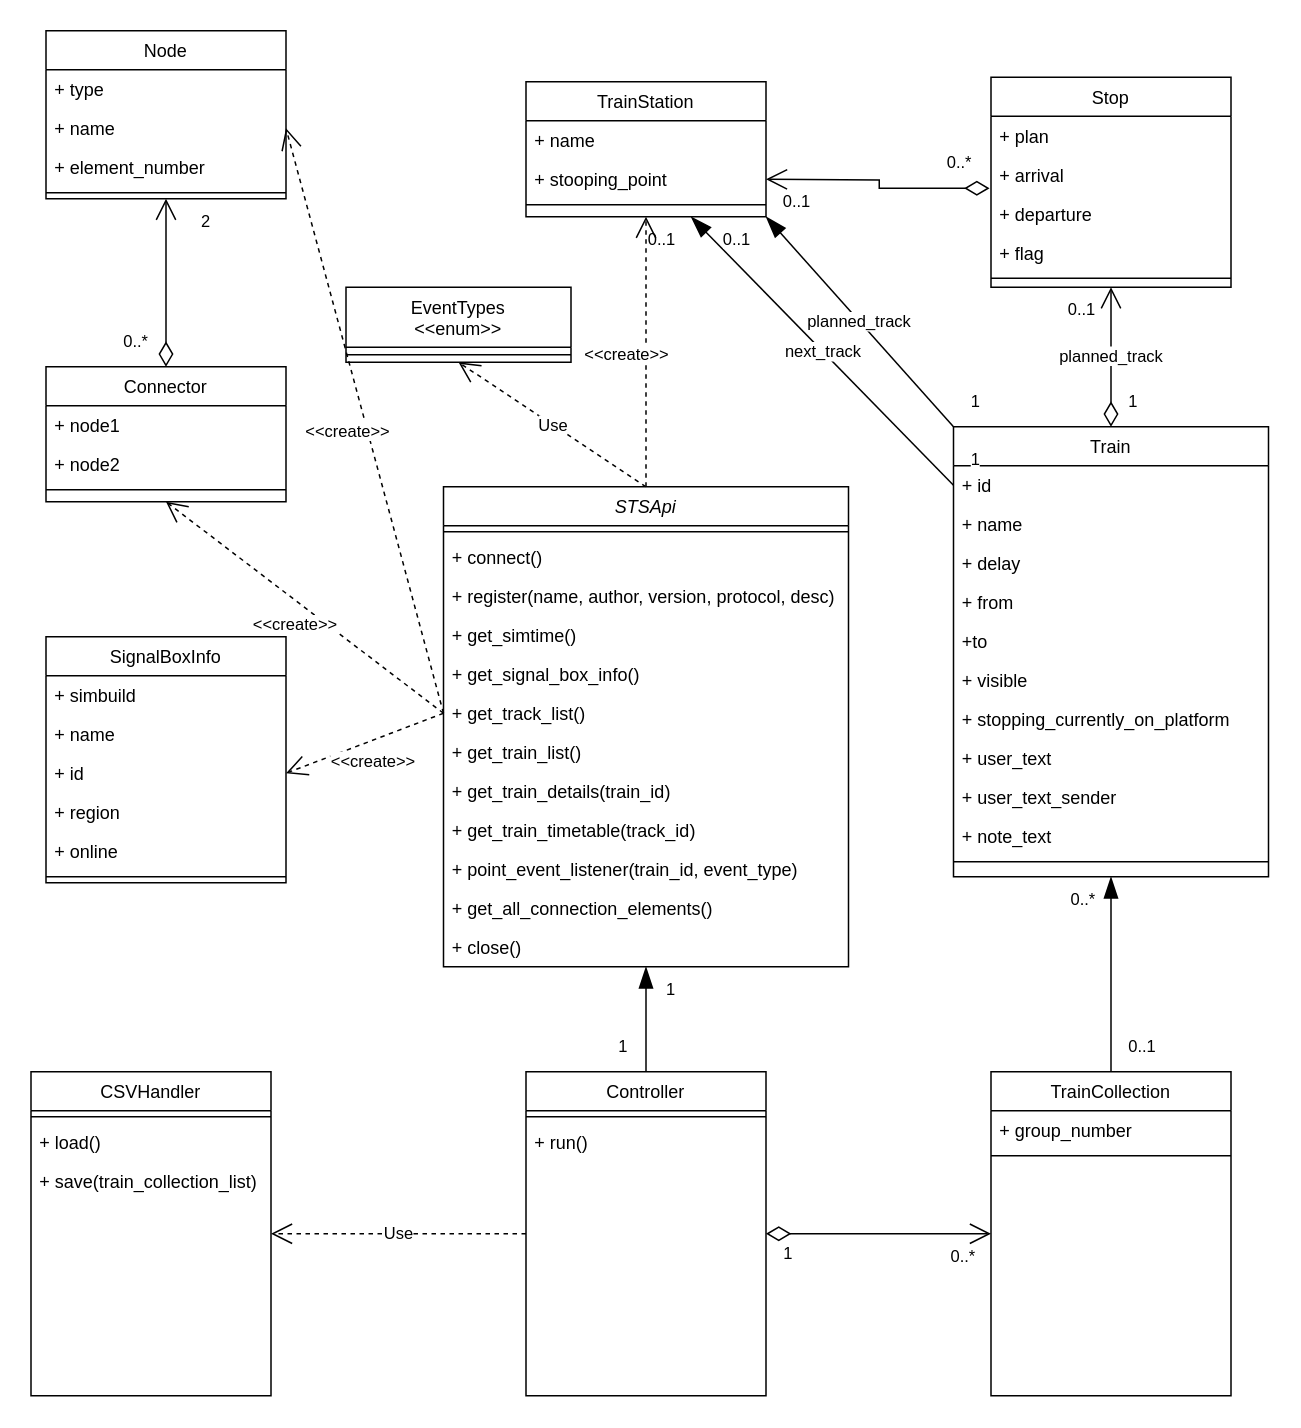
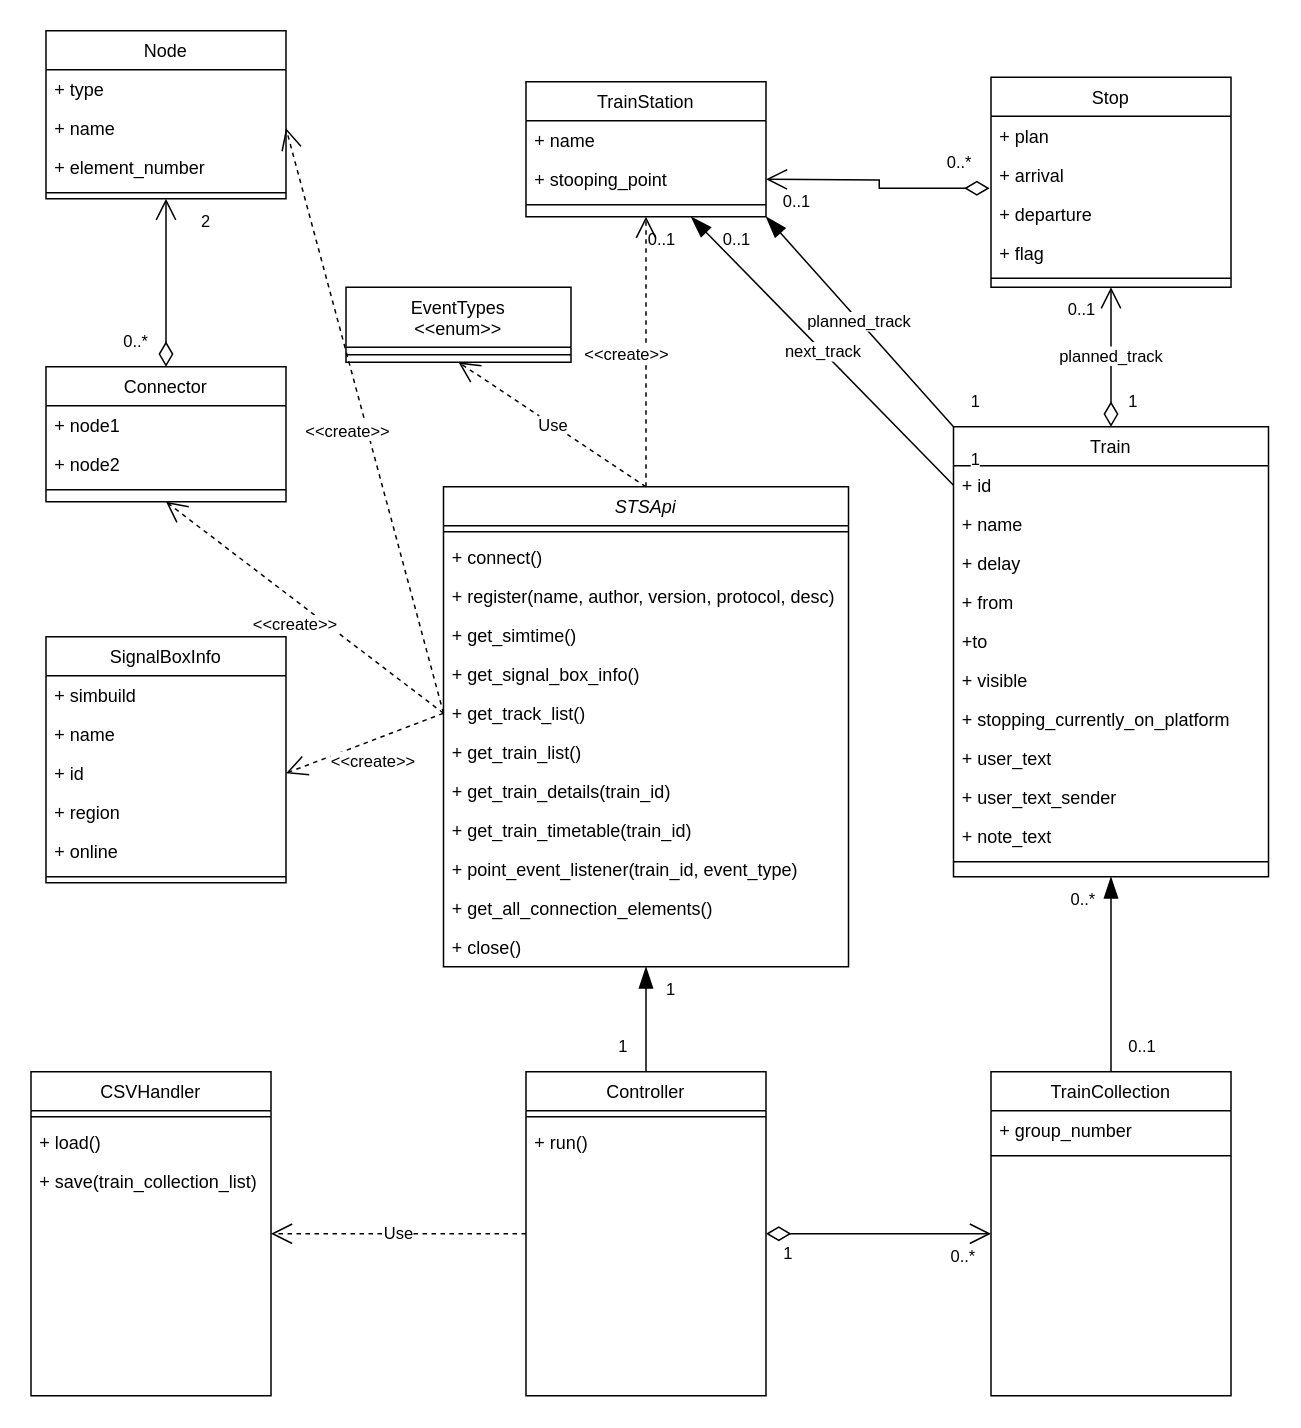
node "+ get_train_timetable(track_id)": label "+ get_train_timetable(track_id)" -> "+ get_train_timetable(train_id)"
